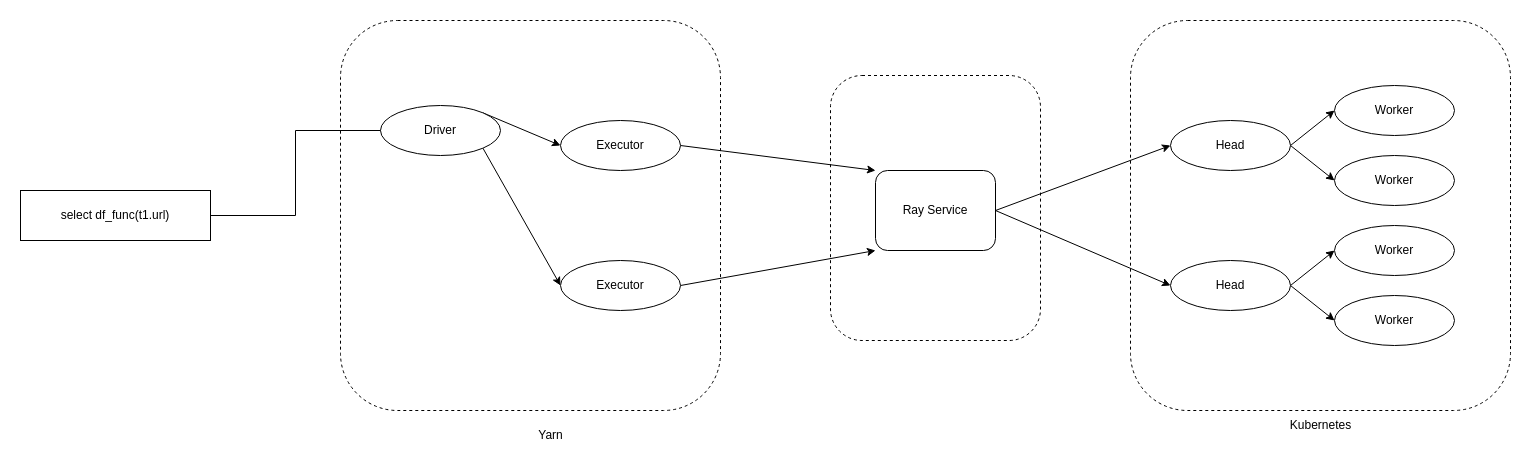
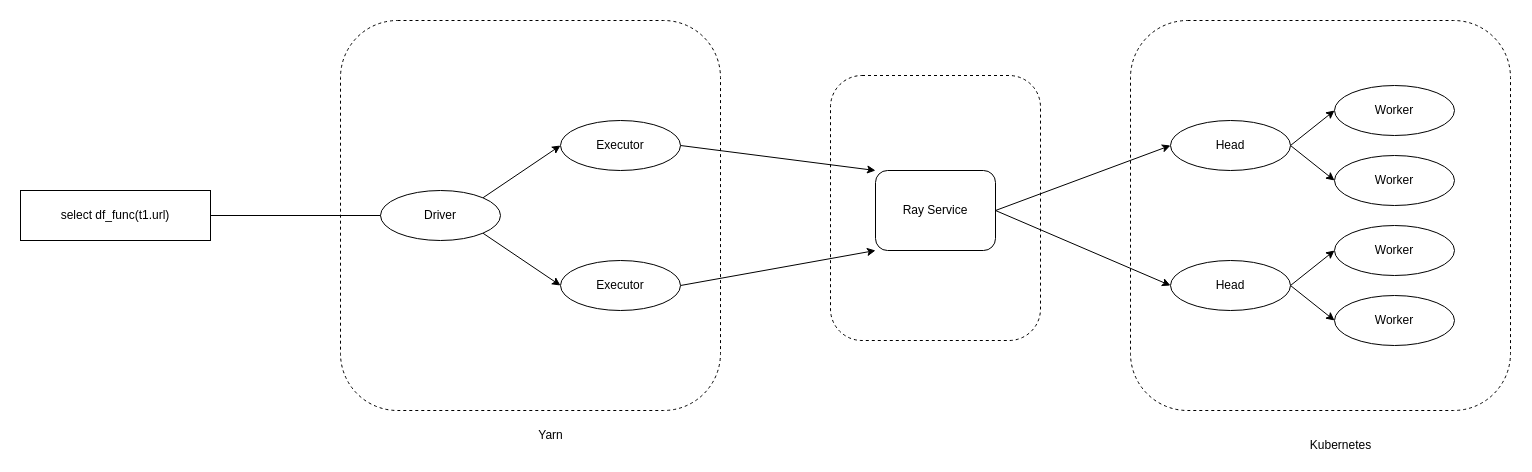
node "Driver": moved (441, 131) -> (441, 216)
node "Kubernetes": moved (1321, 426) -> (1341, 446)
